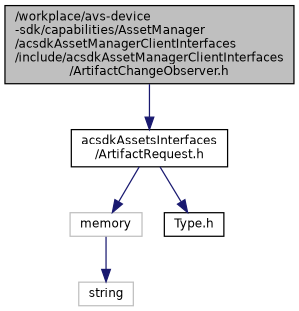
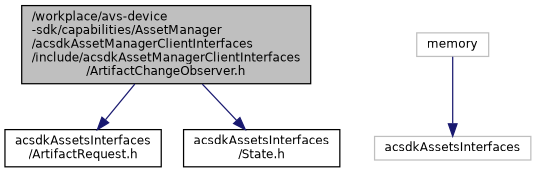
node "acsdkAssetsInterfaces /State.h": added
edge "acsdkAssetsInterfaces /ArtifactRequest.h" -> "memory": removed
node "Type.h": removed
node "string": label "string" -> "acsdkAssetsInterfaces"
